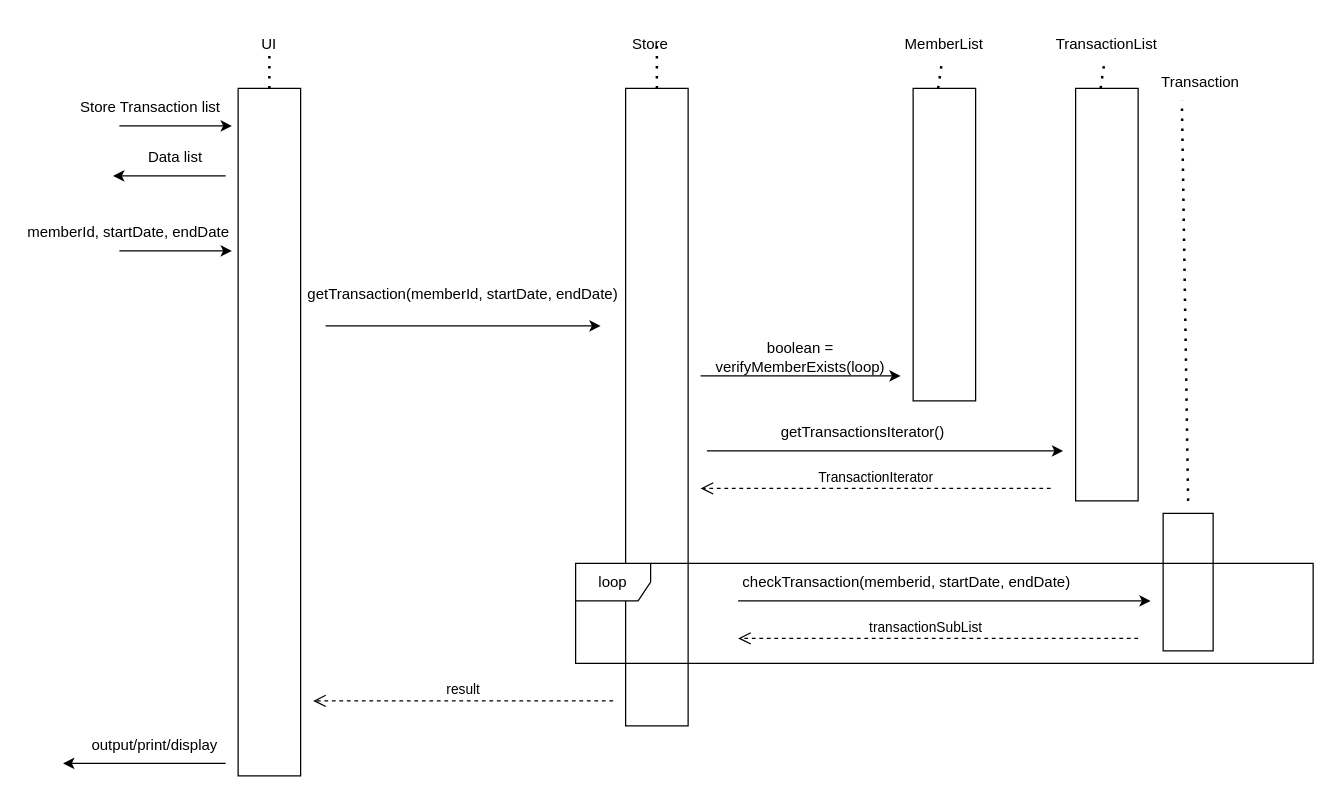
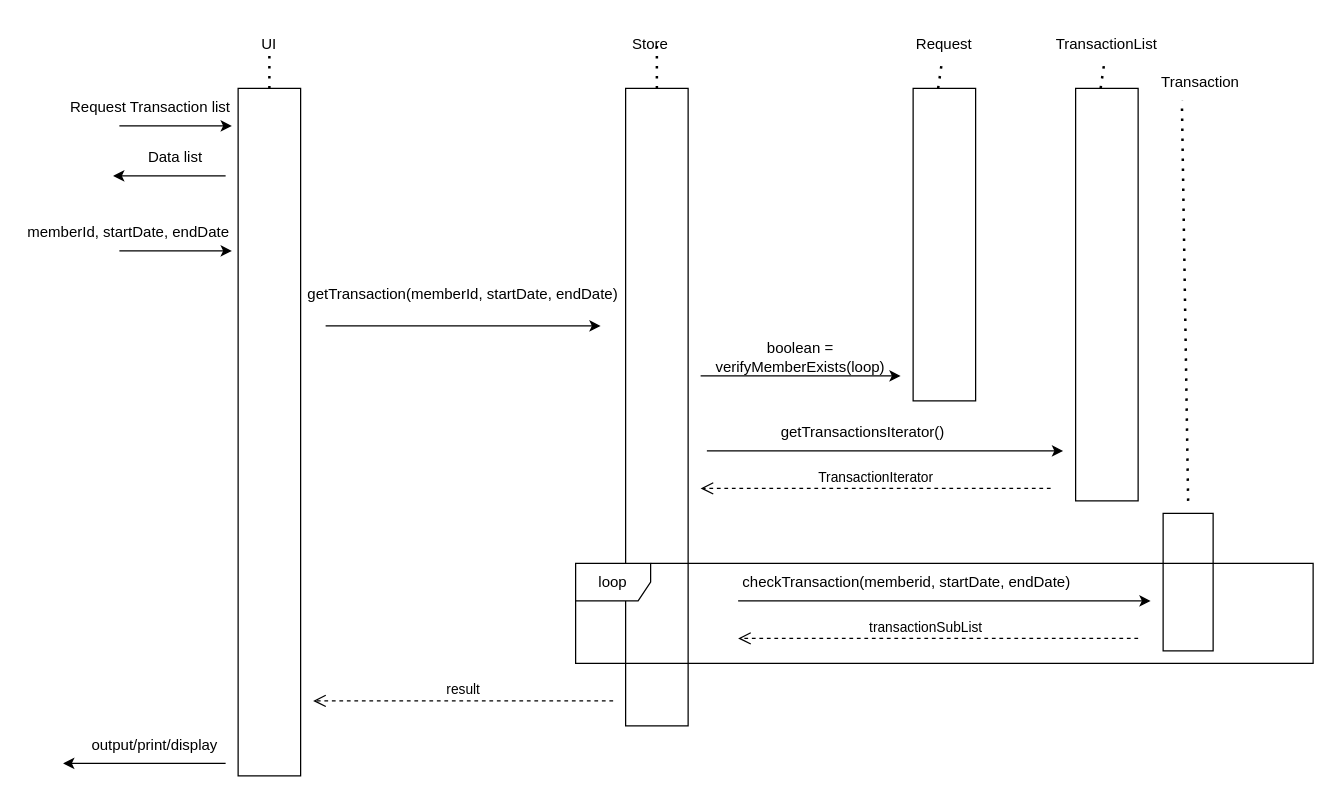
node "MemberList": label "MemberList" -> "Request"
node "Store Transaction list": label "Store Transaction list" -> "Request Transaction list"
